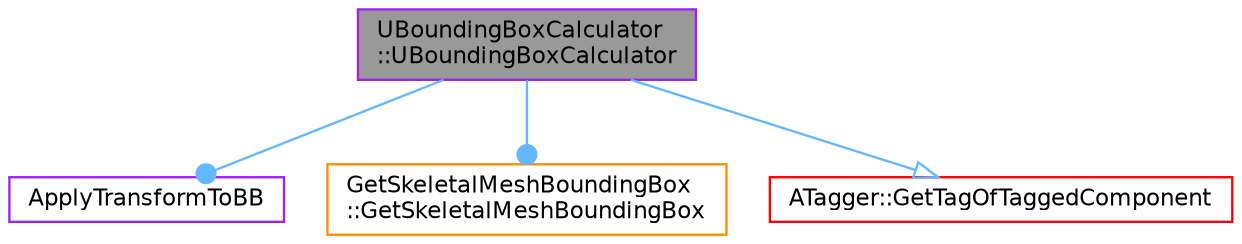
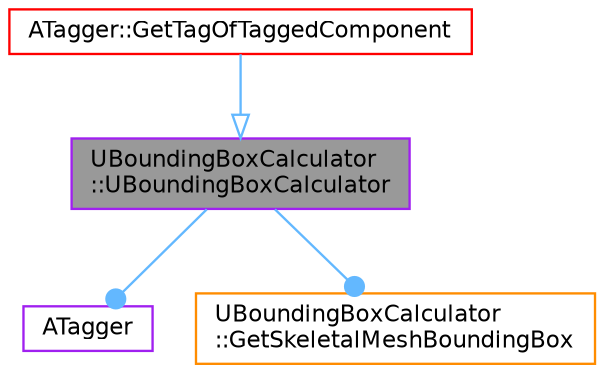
edge "UBoundingBoxCalculator ::UBoundingBoxCalculator" -> "ATagger::GetTagOfTaggedComponent": reversed
node "ApplyTransformToBB": label "ApplyTransformToBB" -> "ATagger"
node "GetSkeletalMeshBoundingBox ::GetSkeletalMeshBoundingBox": label "GetSkeletalMeshBoundingBox ::GetSkeletalMeshBoundingBox" -> "UBoundingBoxCalculator ::GetSkeletalMeshBoundingBox"
